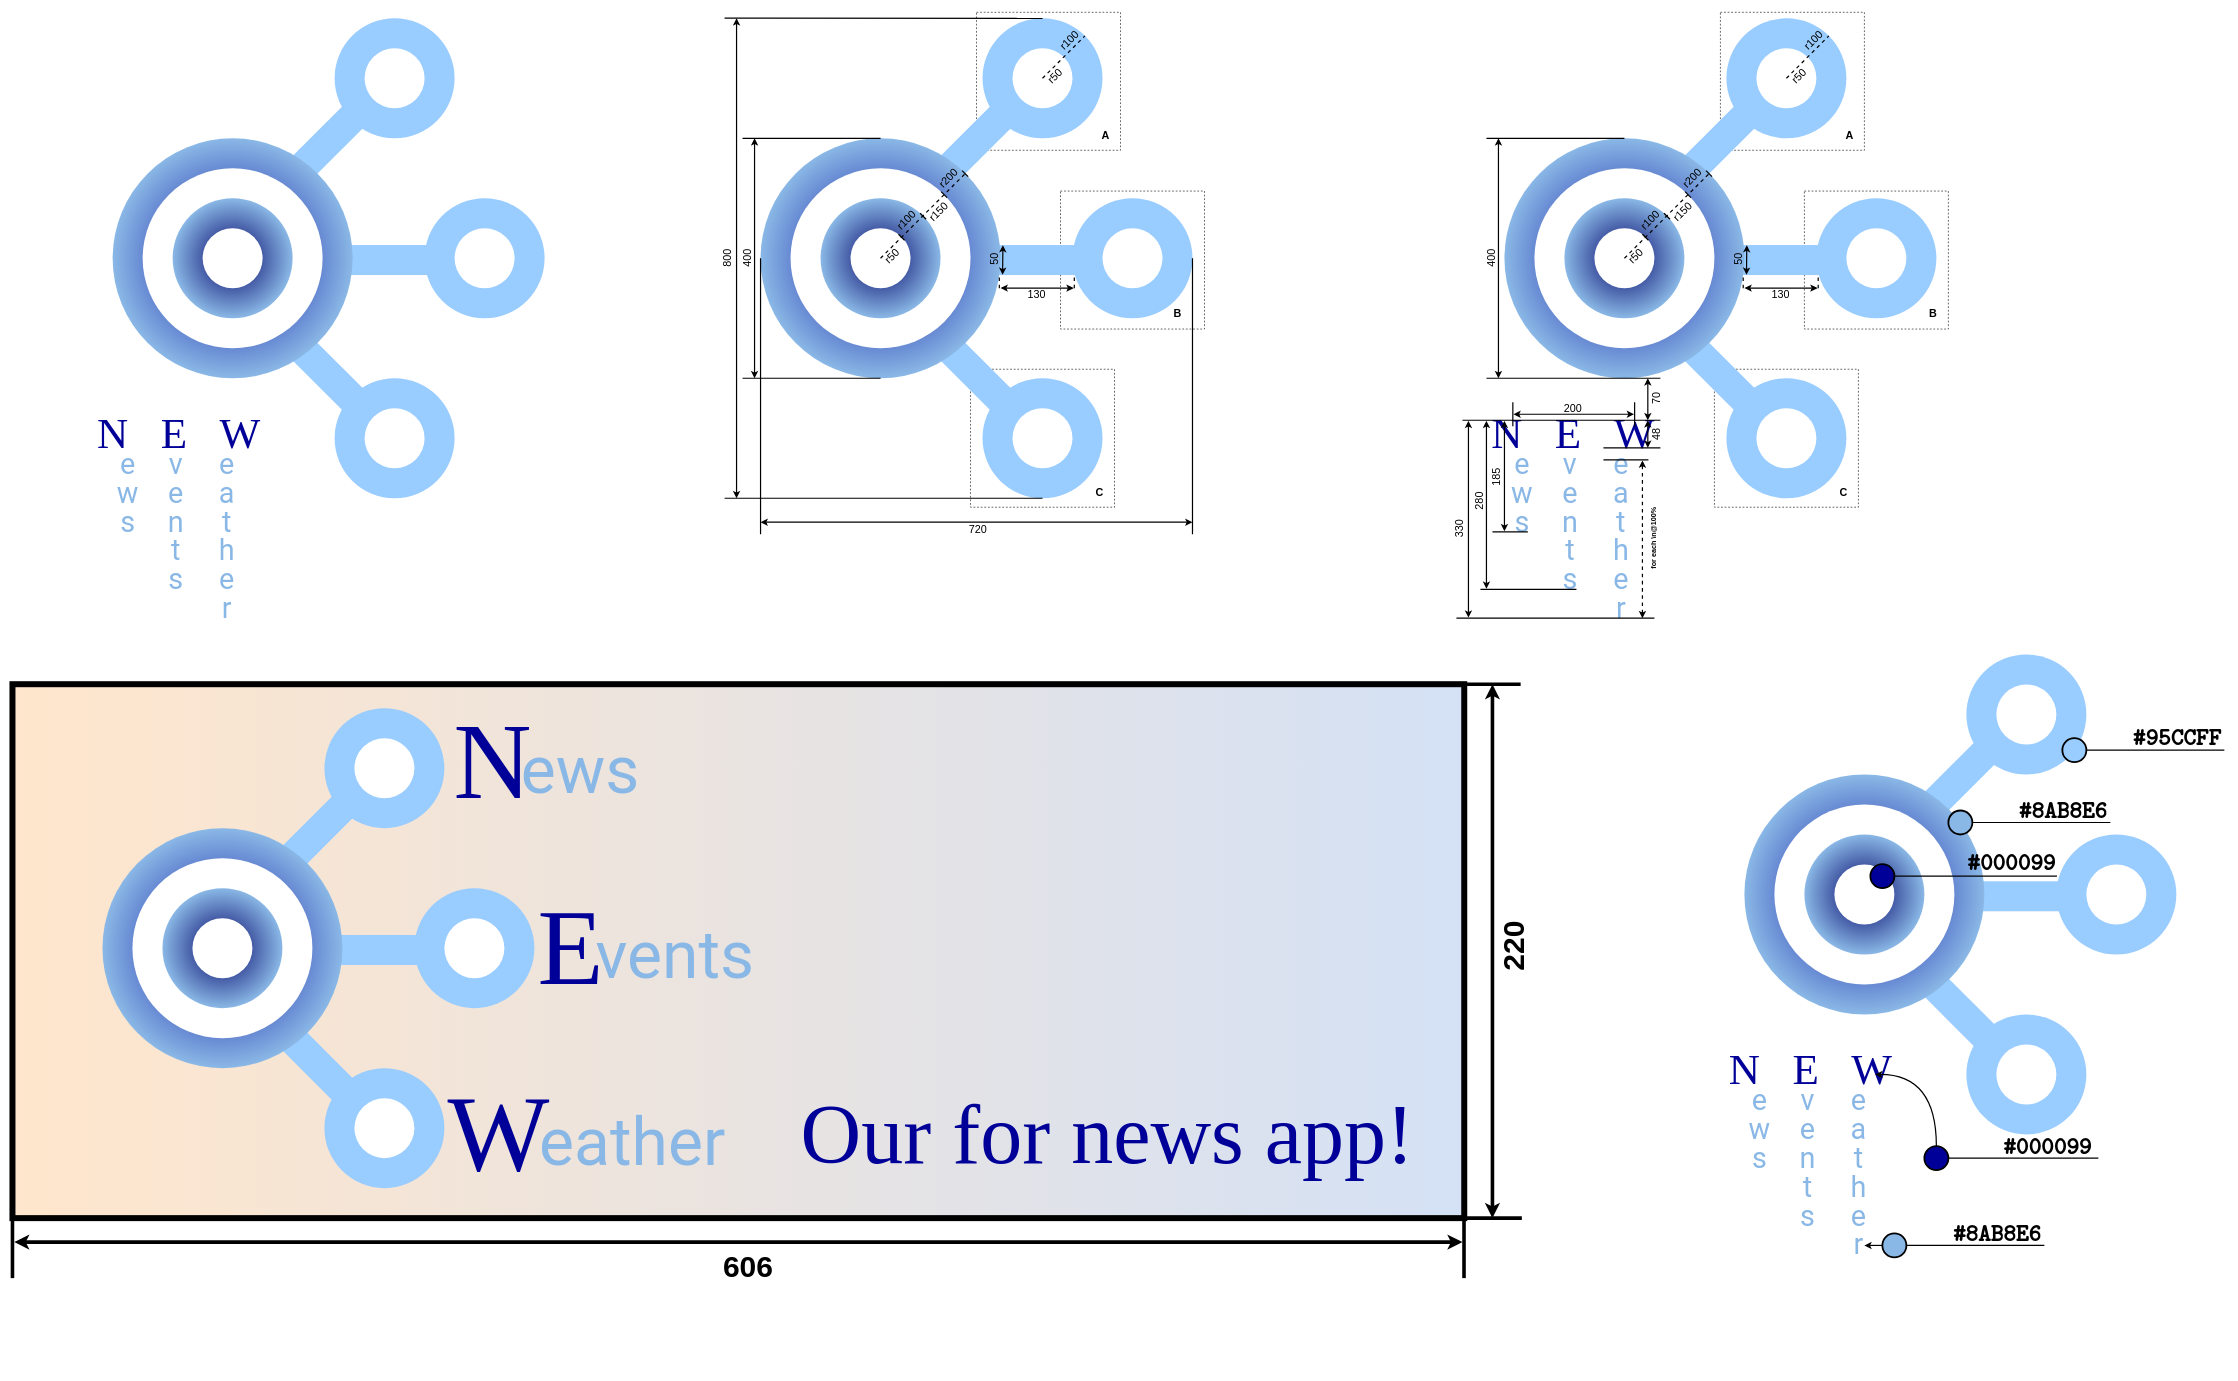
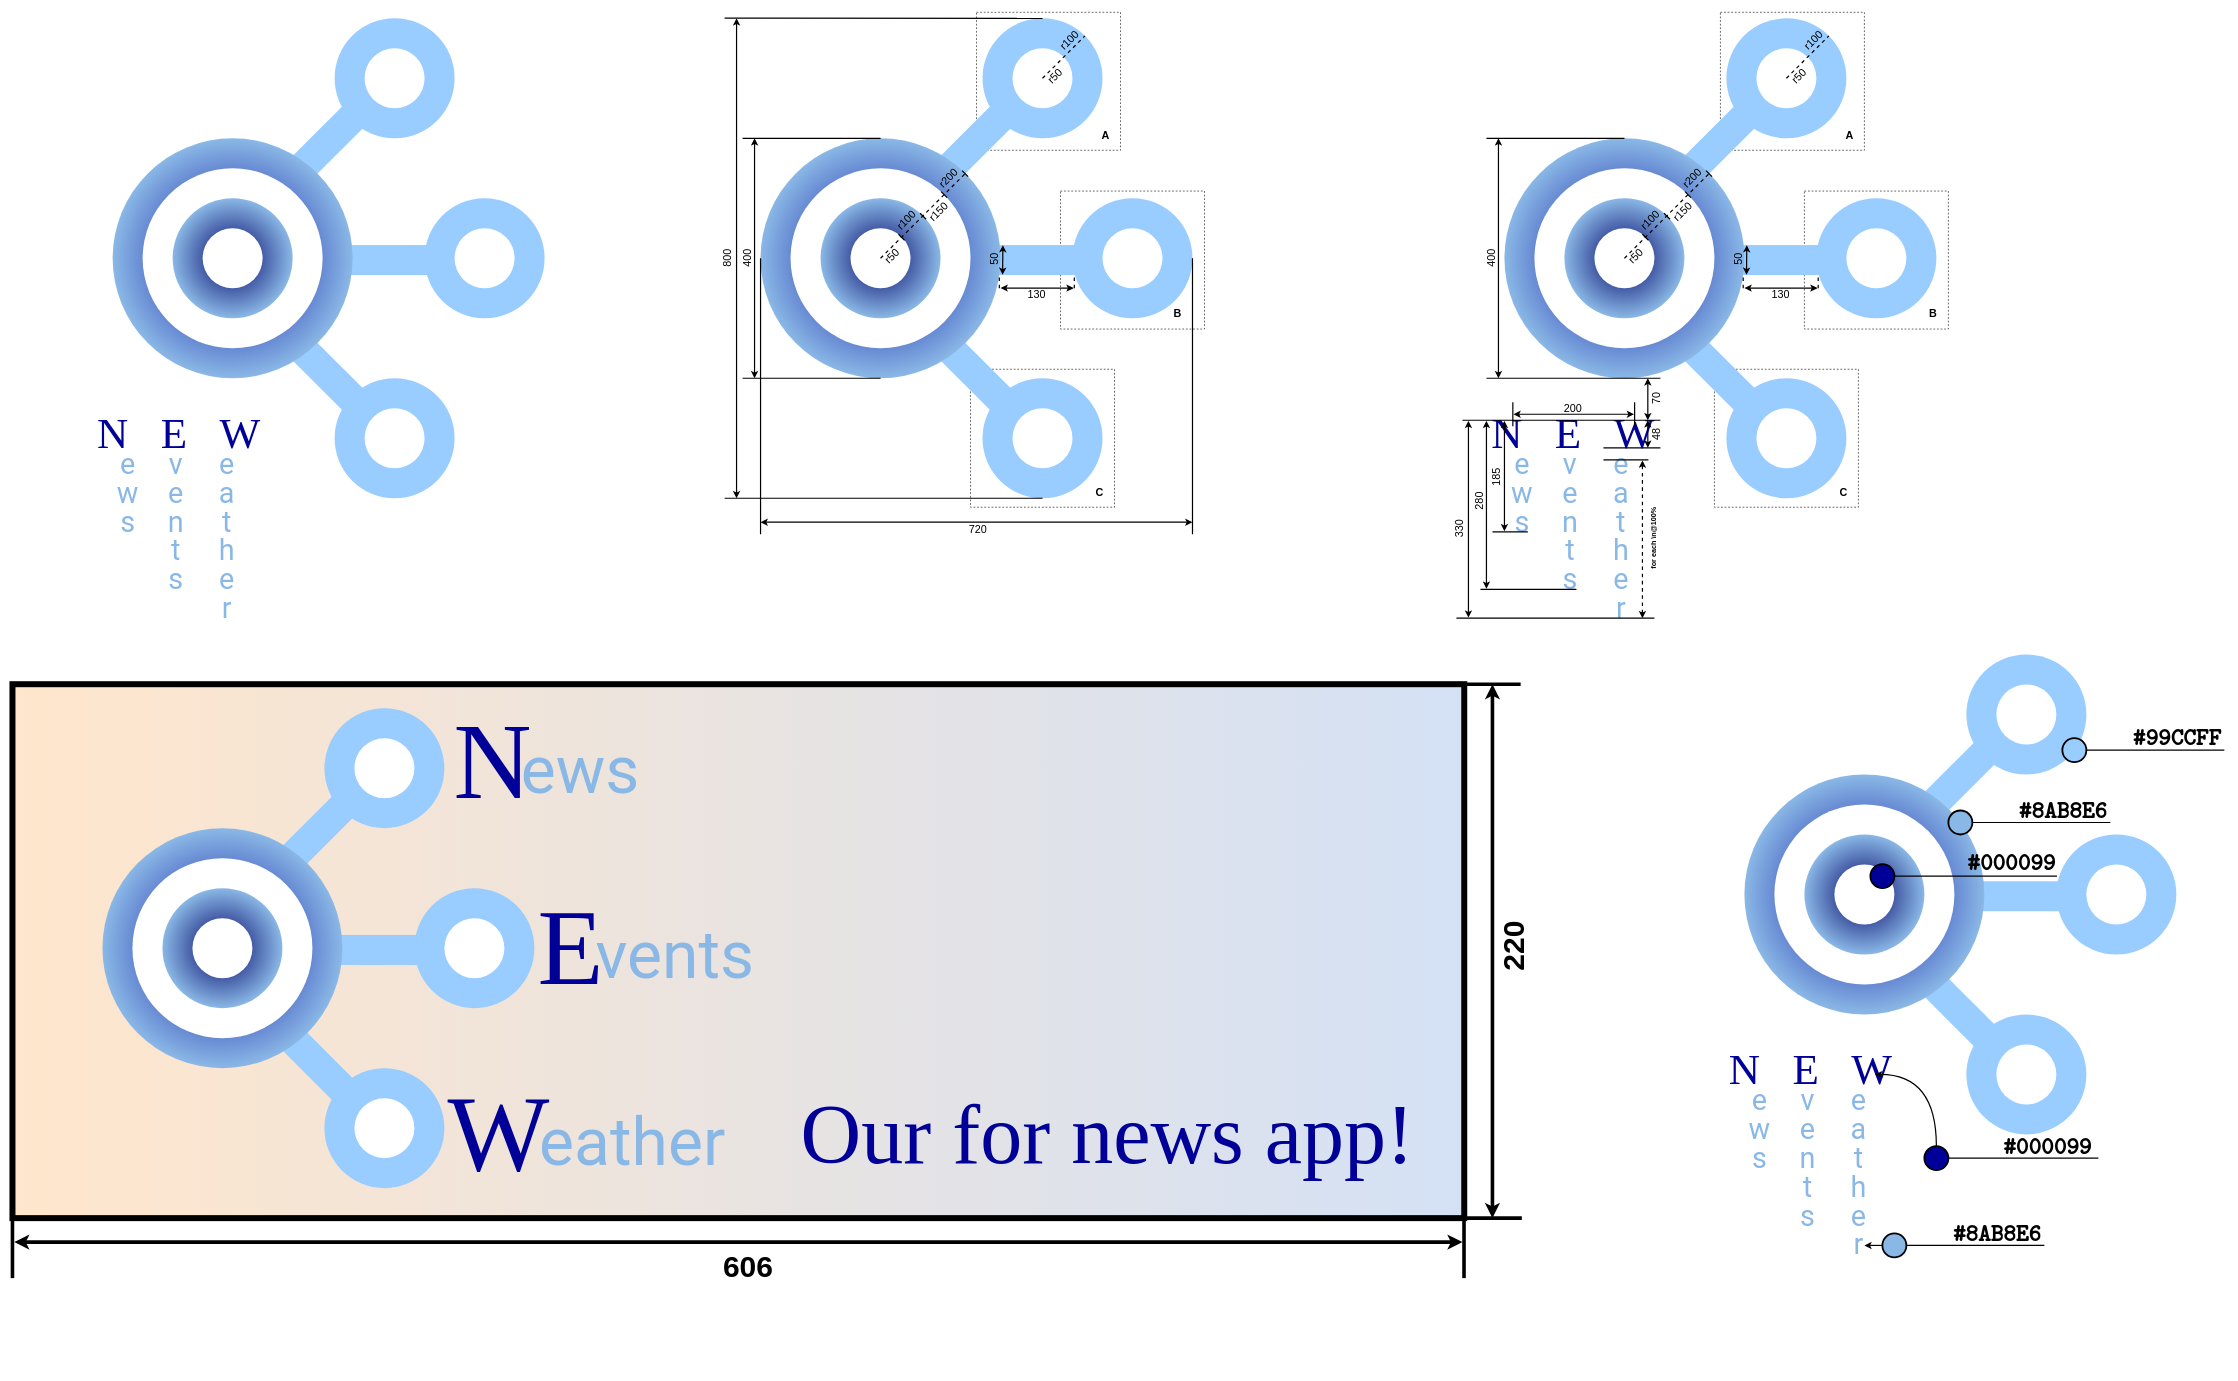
node "#95CCFF": label "#95CCFF" -> "#99CCFF"
